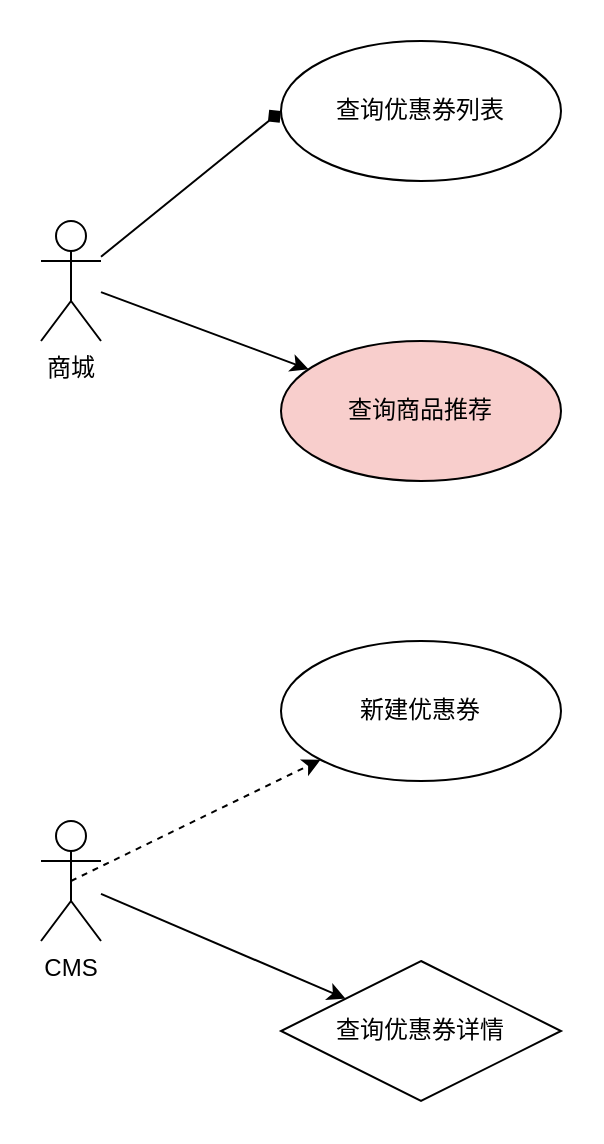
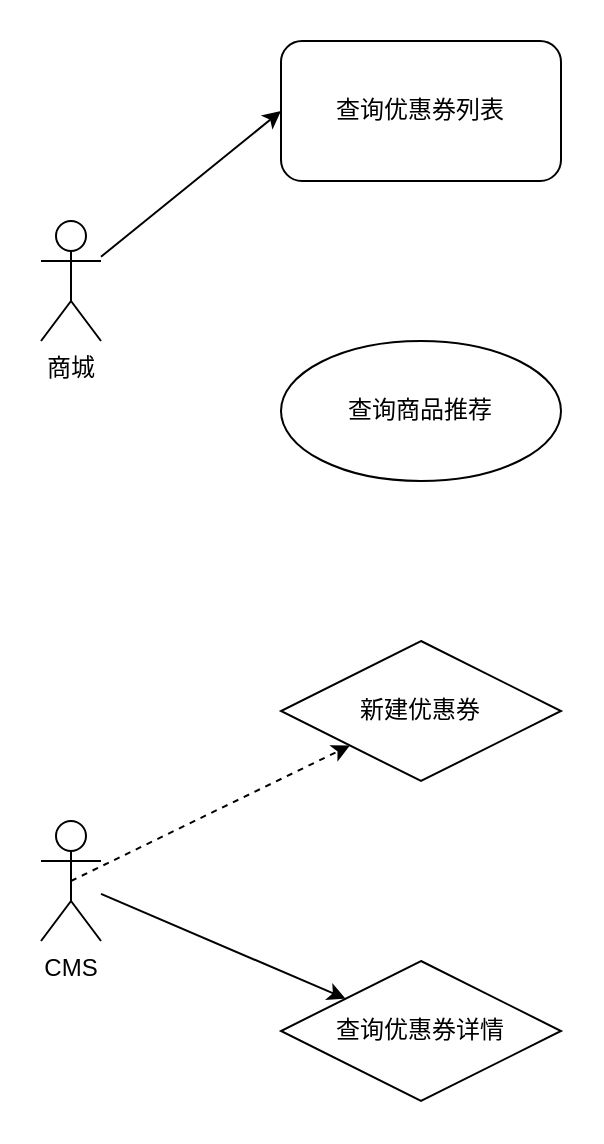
node "查询优惠券列表": shape ellipse -> rounded rectangle
edge "商城" -> "查询优惠券列表": arrowhead diamond -> classic
edge "商城" -> "查询商品推荐": removed
node "查询商品推荐": fillcolor #f8cecc -> #ffffff
node "新建优惠券": shape ellipse -> diamond
